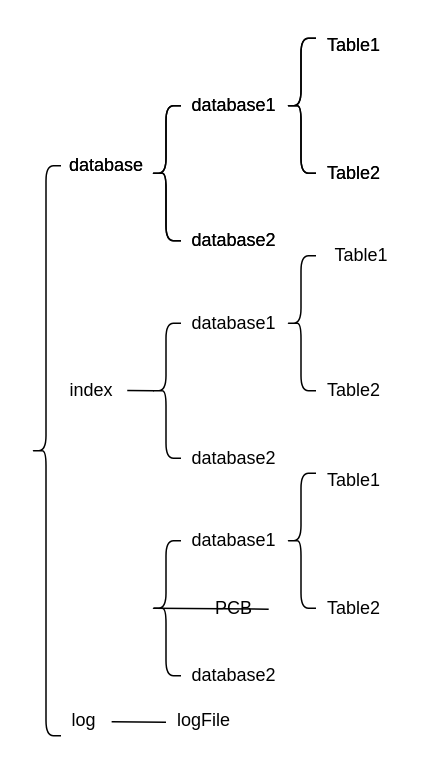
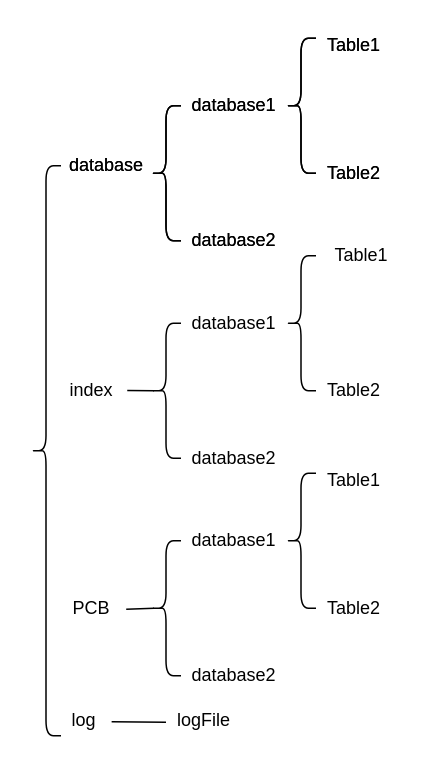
node "PCB": moved (233, 608) -> (91, 608)
